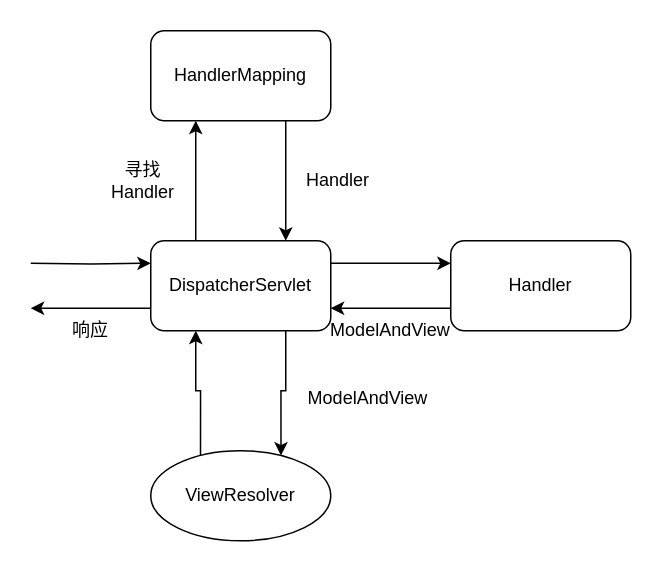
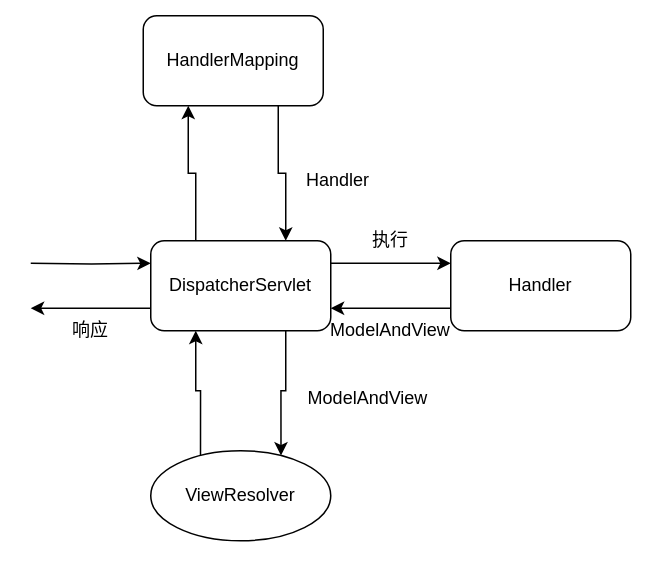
node "HandlerMapping": moved (241, 76) -> (233, 61)
node "寻找Handler": removed
node "执行": added
